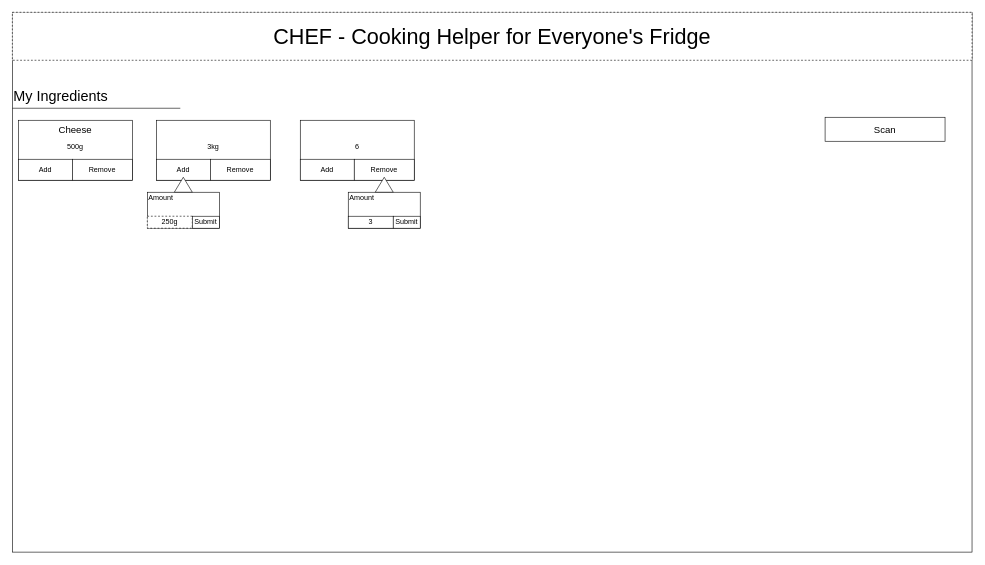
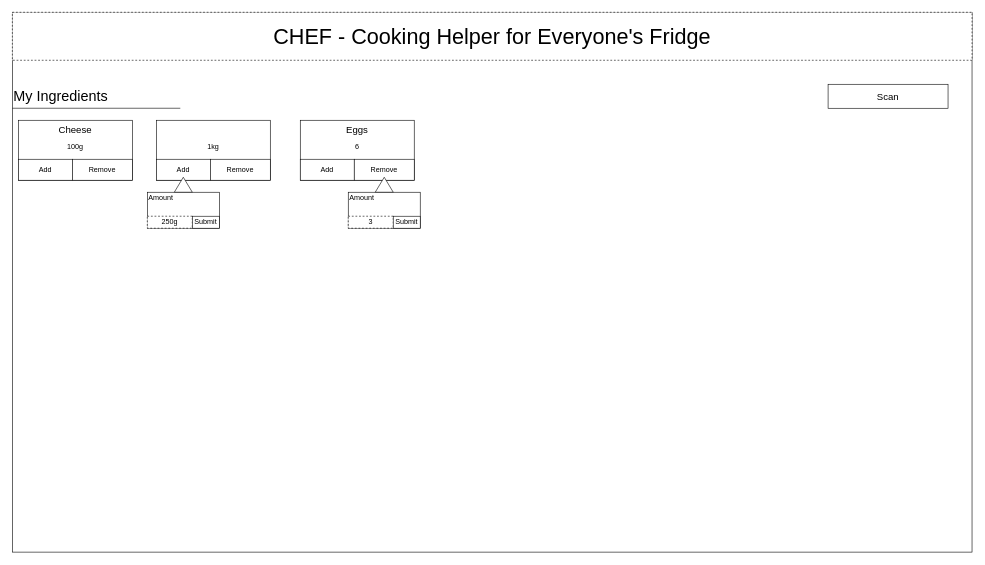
node "Eggs": added
node "Scan": moved (885, 129) -> (888, 96)
node "500g": label "500g" -> "100g"
node "3kg": label "3kg" -> "1kg"
node "3": style solid -> dashed
